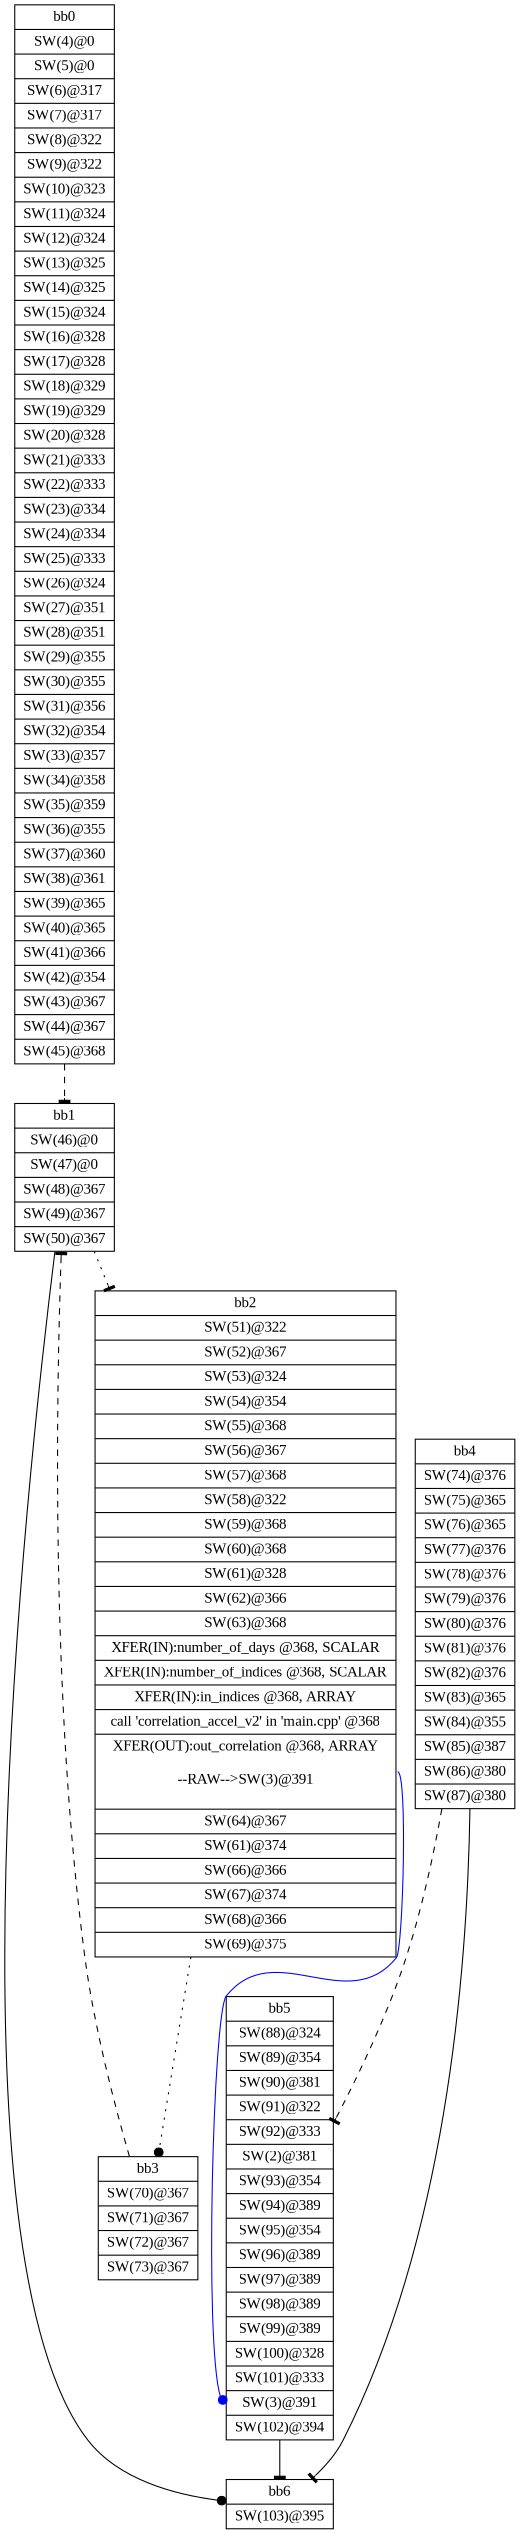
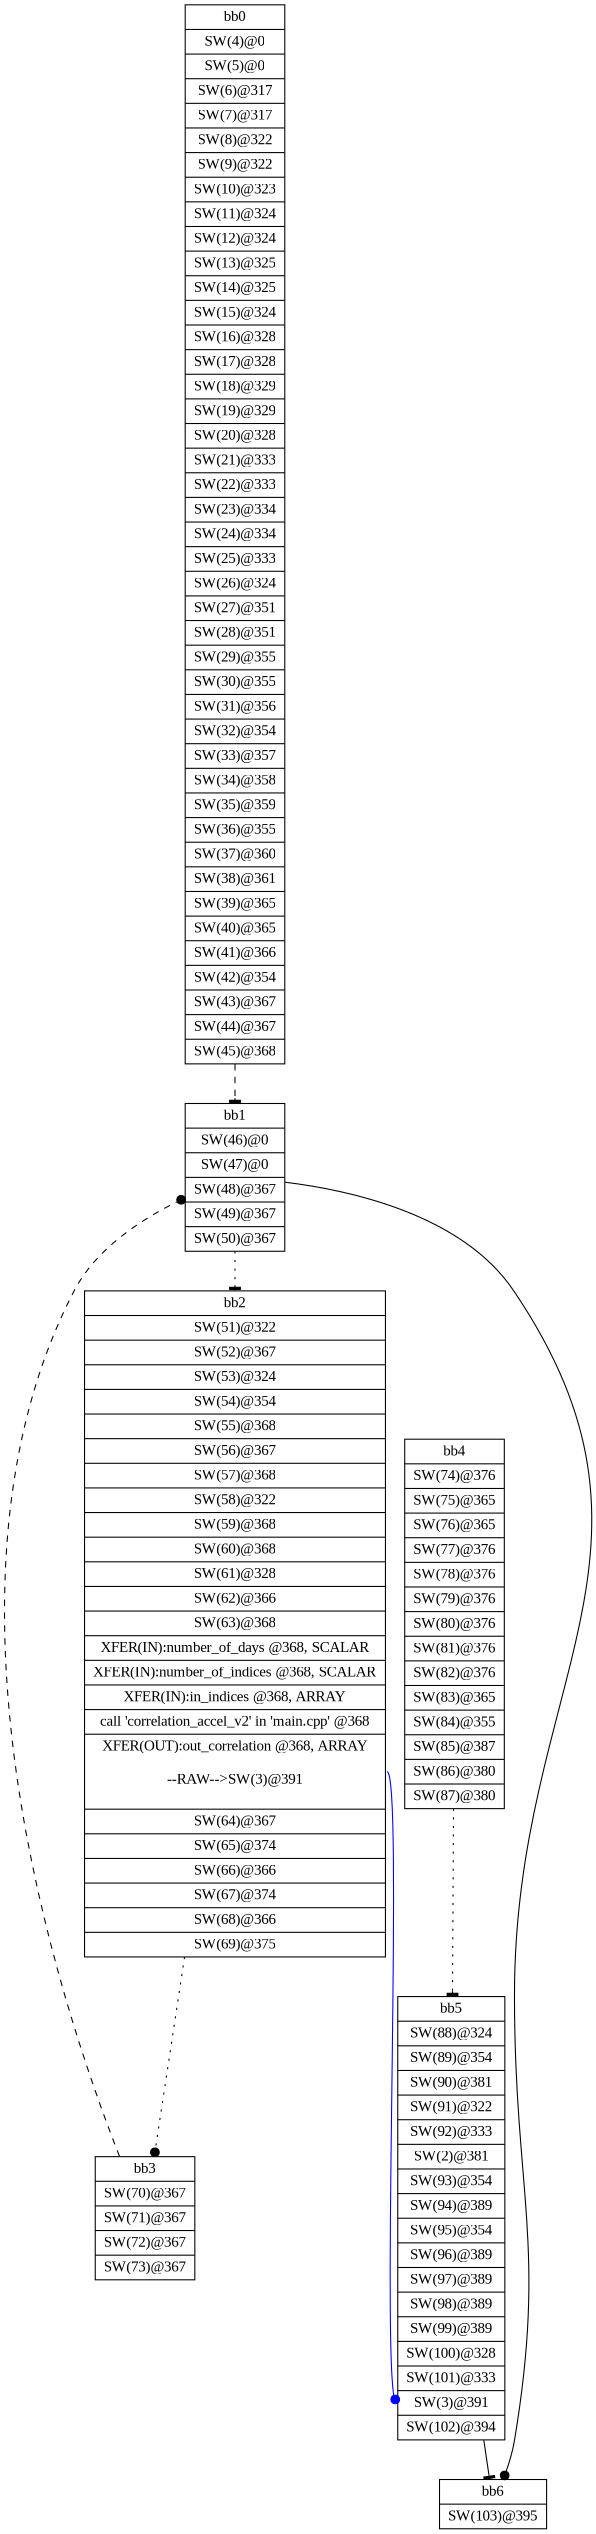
edge "bb3" -> "bb1": arrowhead tee -> dot
node "bb2": text "SW(61)@374" -> "SW(65)@374"
edge "bb4" -> "bb5": style dashed -> dotted
edge "bb4" -> "bb6": removed
